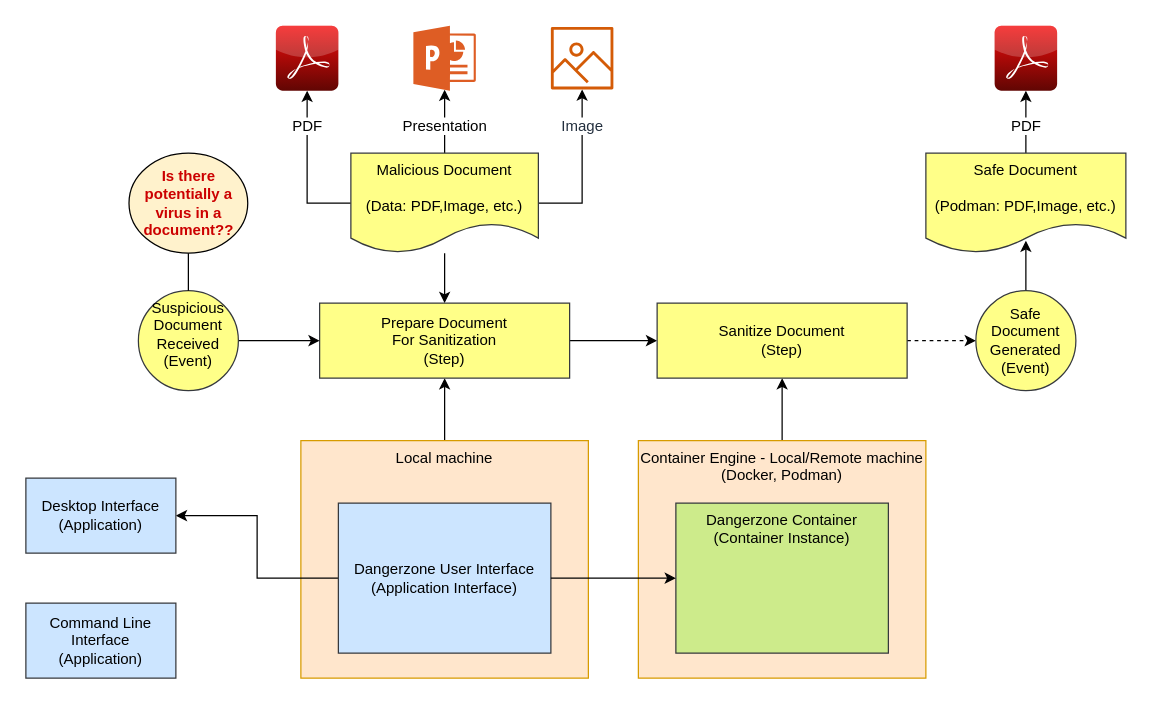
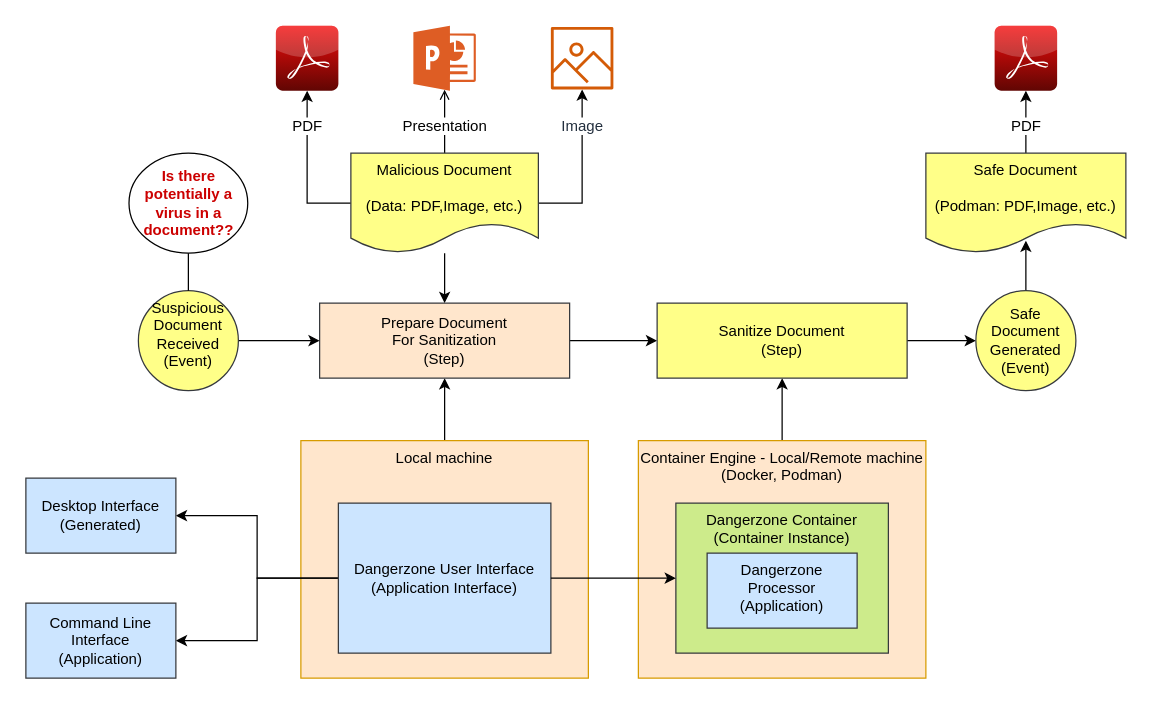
edge "Malicious Document (Data: PDF,Image, etc.)" -> "Presentation": arrowhead classic -> open
node "Is there potentially a virus in a document??": fillcolor #fff2cc -> #ffffff
node "Prepare Document For Sanitization (Step)": fillcolor #ffff88 -> #ffe6cc
edge "Sanitize Document (Step)" -> "Safe Document Generated (Event)": style dashed -> solid
node "Desktop Interface (Application)": label "Desktop Interface (Application)" -> "Desktop Interface (Generated)"
node "Dangerzone Processor (Application)": added
edge "Dangerzone User Interface (Application Interface)" -> "Command Line Interface (Application)": added
